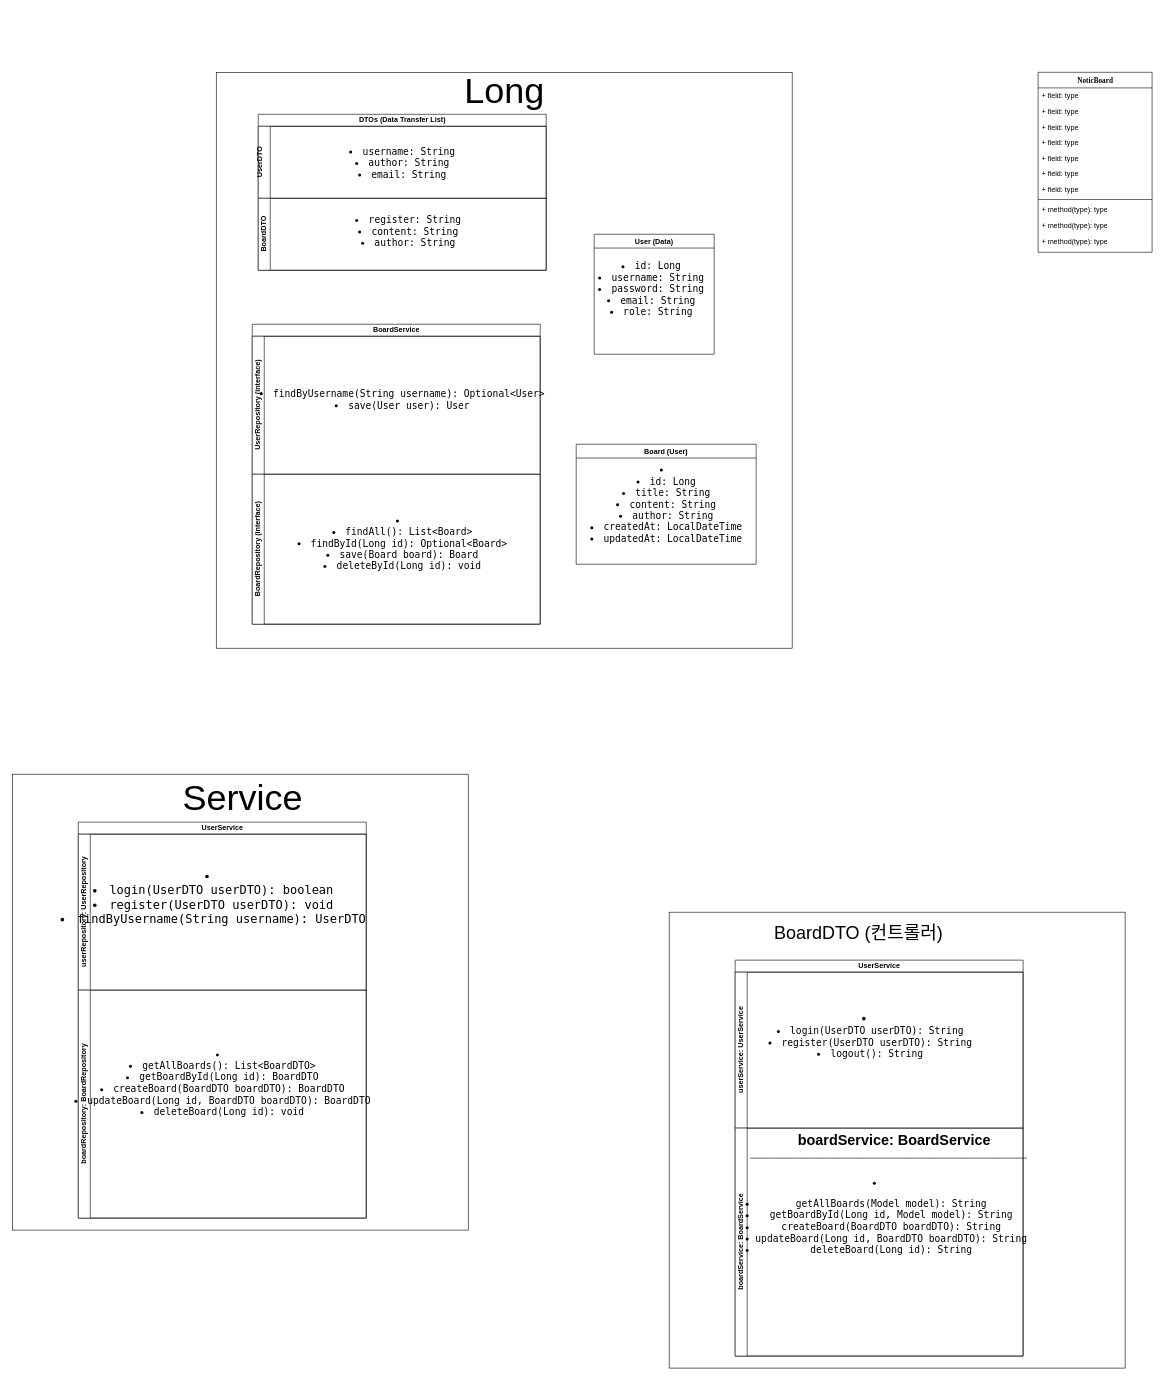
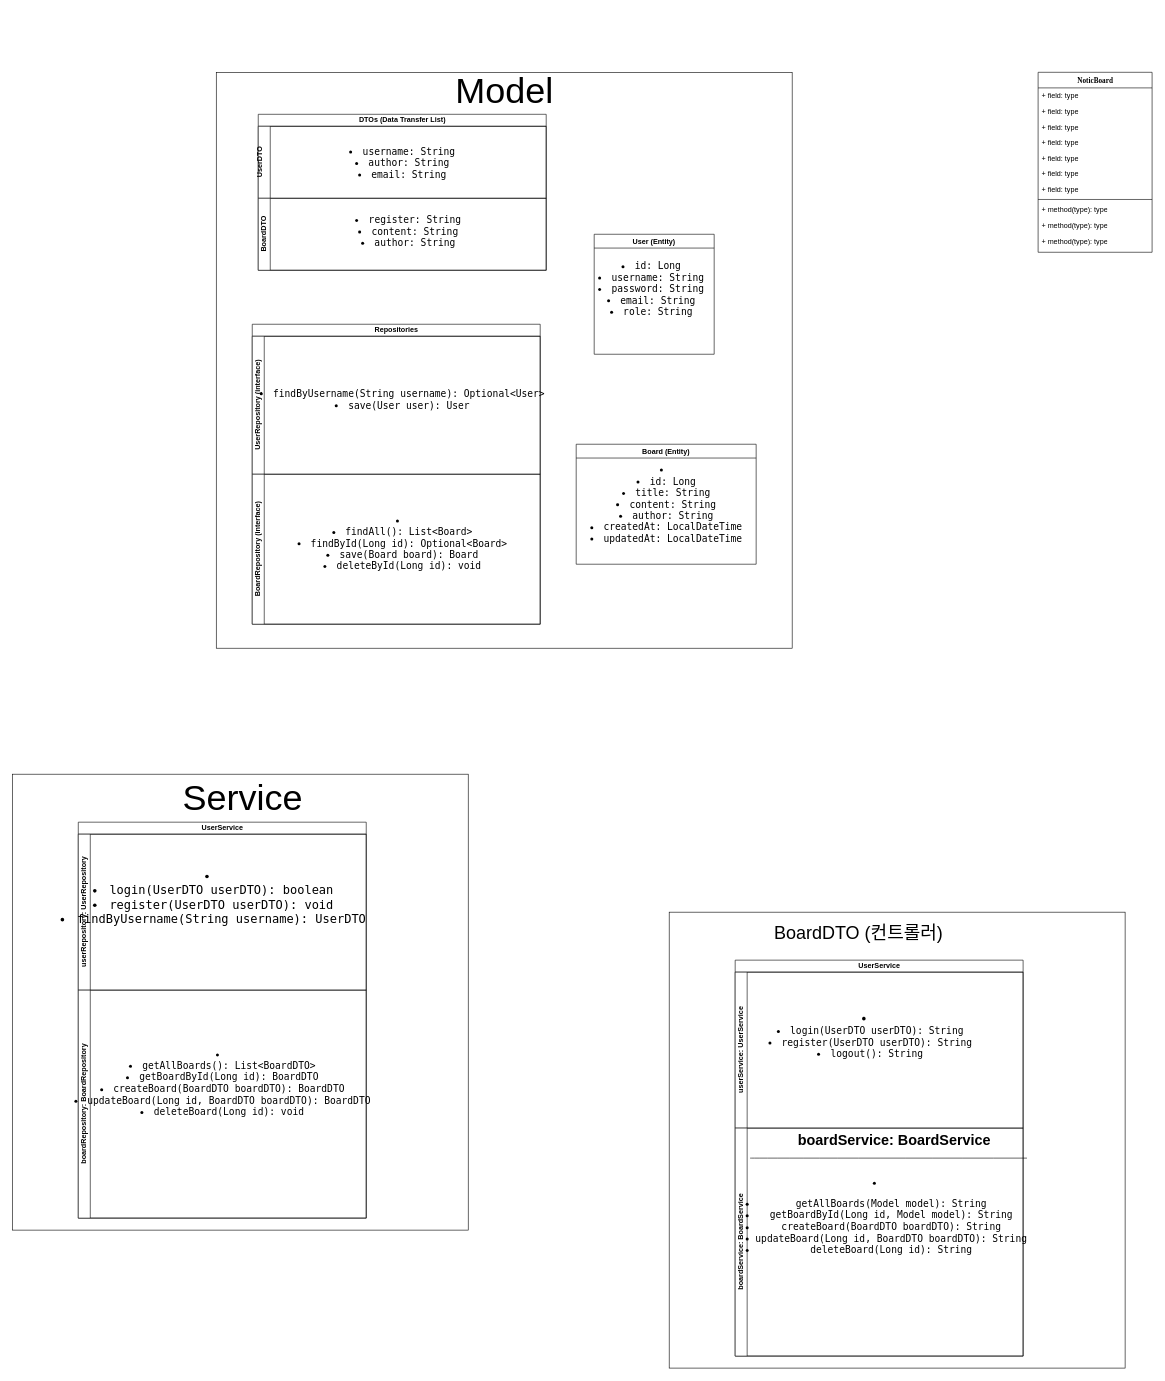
node "Long": label "Long" -> "Model"
node "User (Data)": label "User (Data)" -> "User (Entity)"
node "BoardService": label "BoardService" -> "Repositories"
node "Board (User)": label "Board (User)" -> "Board (Entity)"
